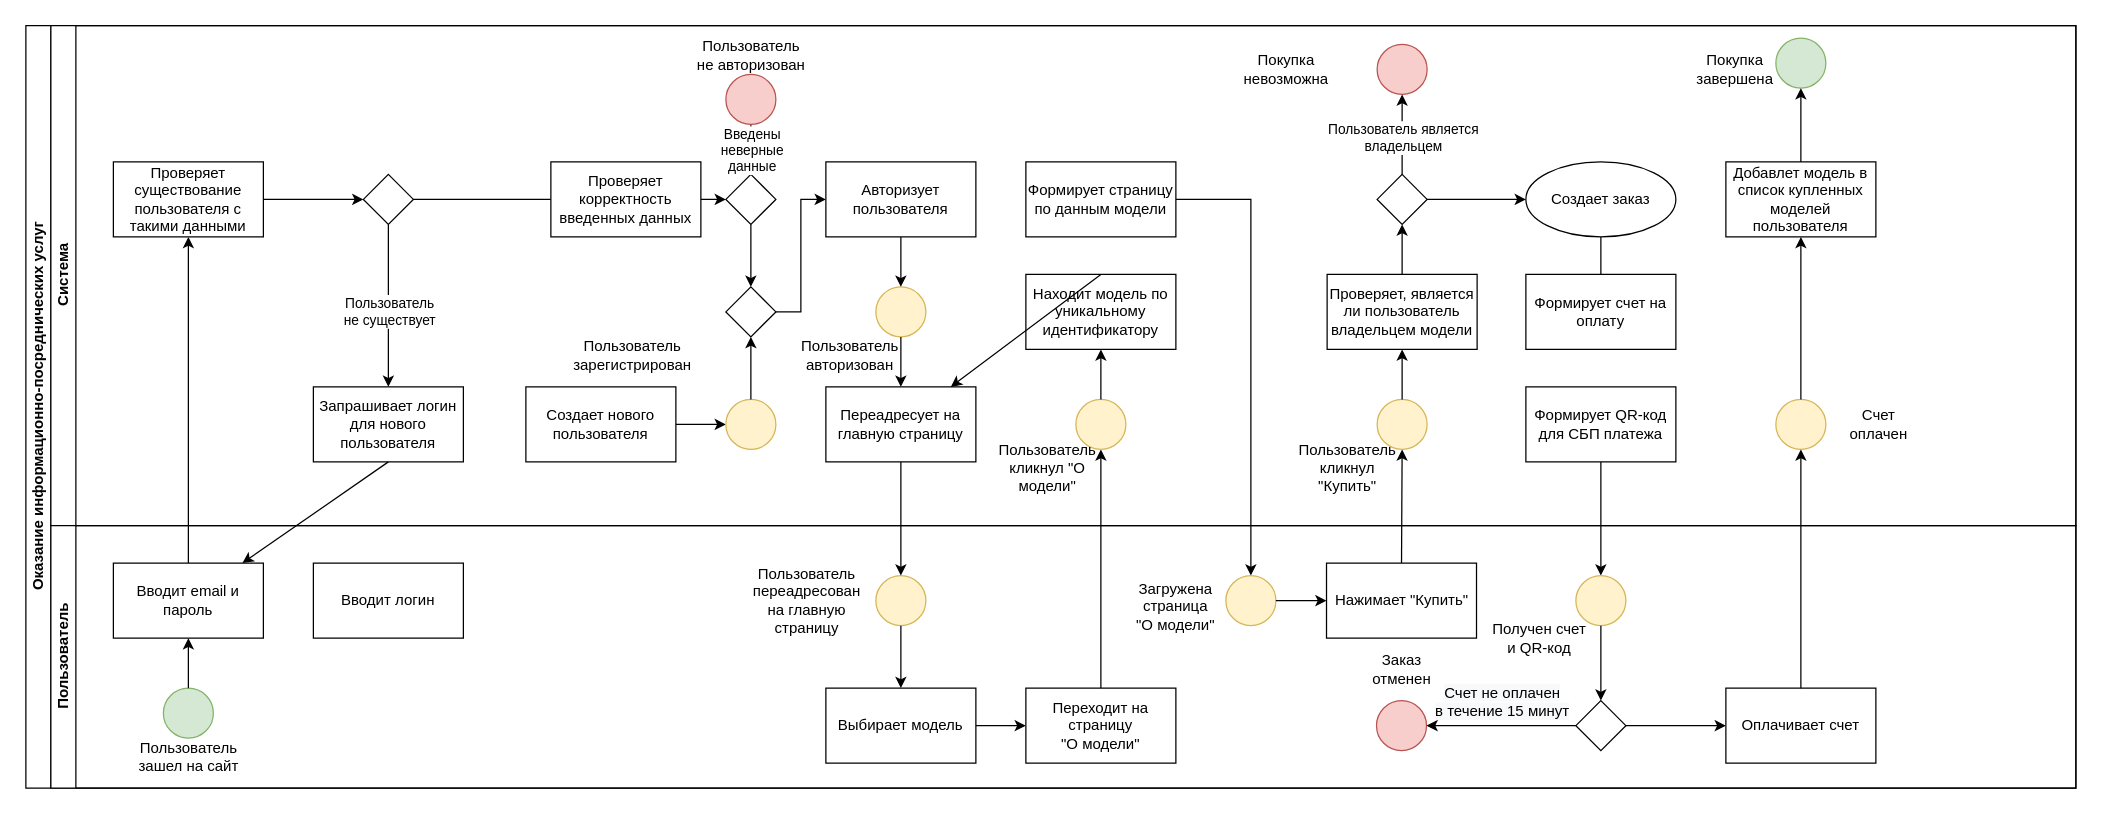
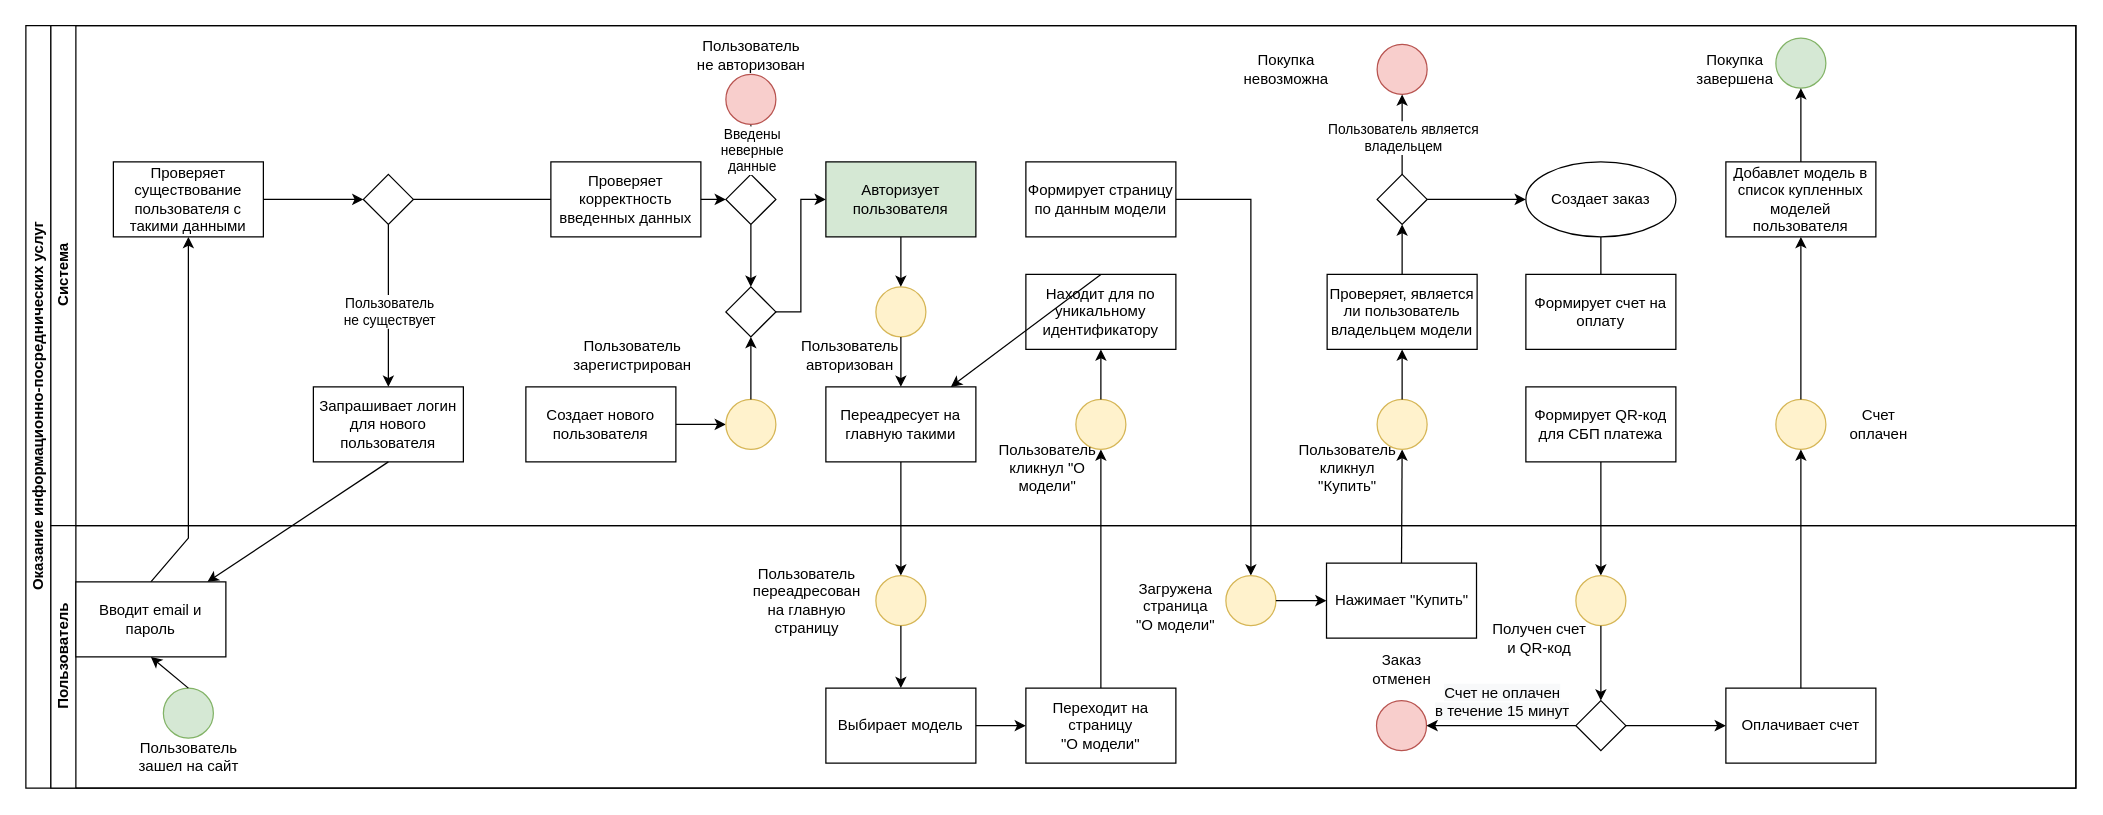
node "Авторизует пользователя": fillcolor #ffffff -> #d5e8d4
node "Находит модель по уникальному идентификатору": label "Находит модель по уникальному идентификатору" -> "Находит для по уникальному идентификатору"
node "Переадресует на главную страницу": label "Переадресует на главную страницу" -> "Переадресует на главную такими"
node "Вводит email и пароль": moved (188, 601) -> (151, 619)
node "Вводит логин": removed
